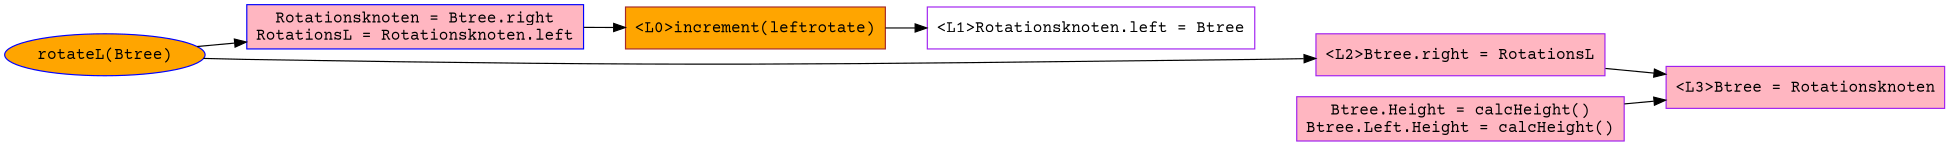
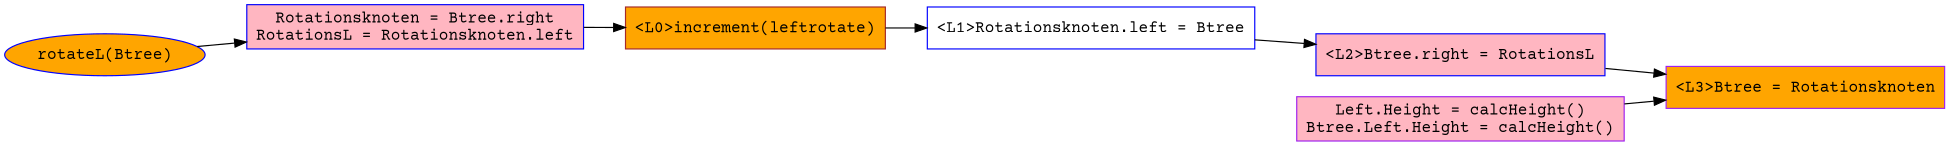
node "<L1>Rotationsknoten.left = Btree": color purple -> blue
node "<L2>Btree.right = RotationsL": color purple -> blue
edge "rotateL(Btree)" -> "<L2>Btree.right = RotationsL": now "<L1>Rotationsknoten.left = Btree" -> "<L2>Btree.right = RotationsL"
node "<L3>Btree = Rotationsknoten": fillcolor lightpink -> orange
node "Btree.Height = calcHeight() Btree.Left.Height = calcHeight()": label "Btree.Height = calcHeight() Btree.Left.Height = calcHeight()" -> "Left.Height = calcHeight() Btree.Left.Height = calcHeight()"
